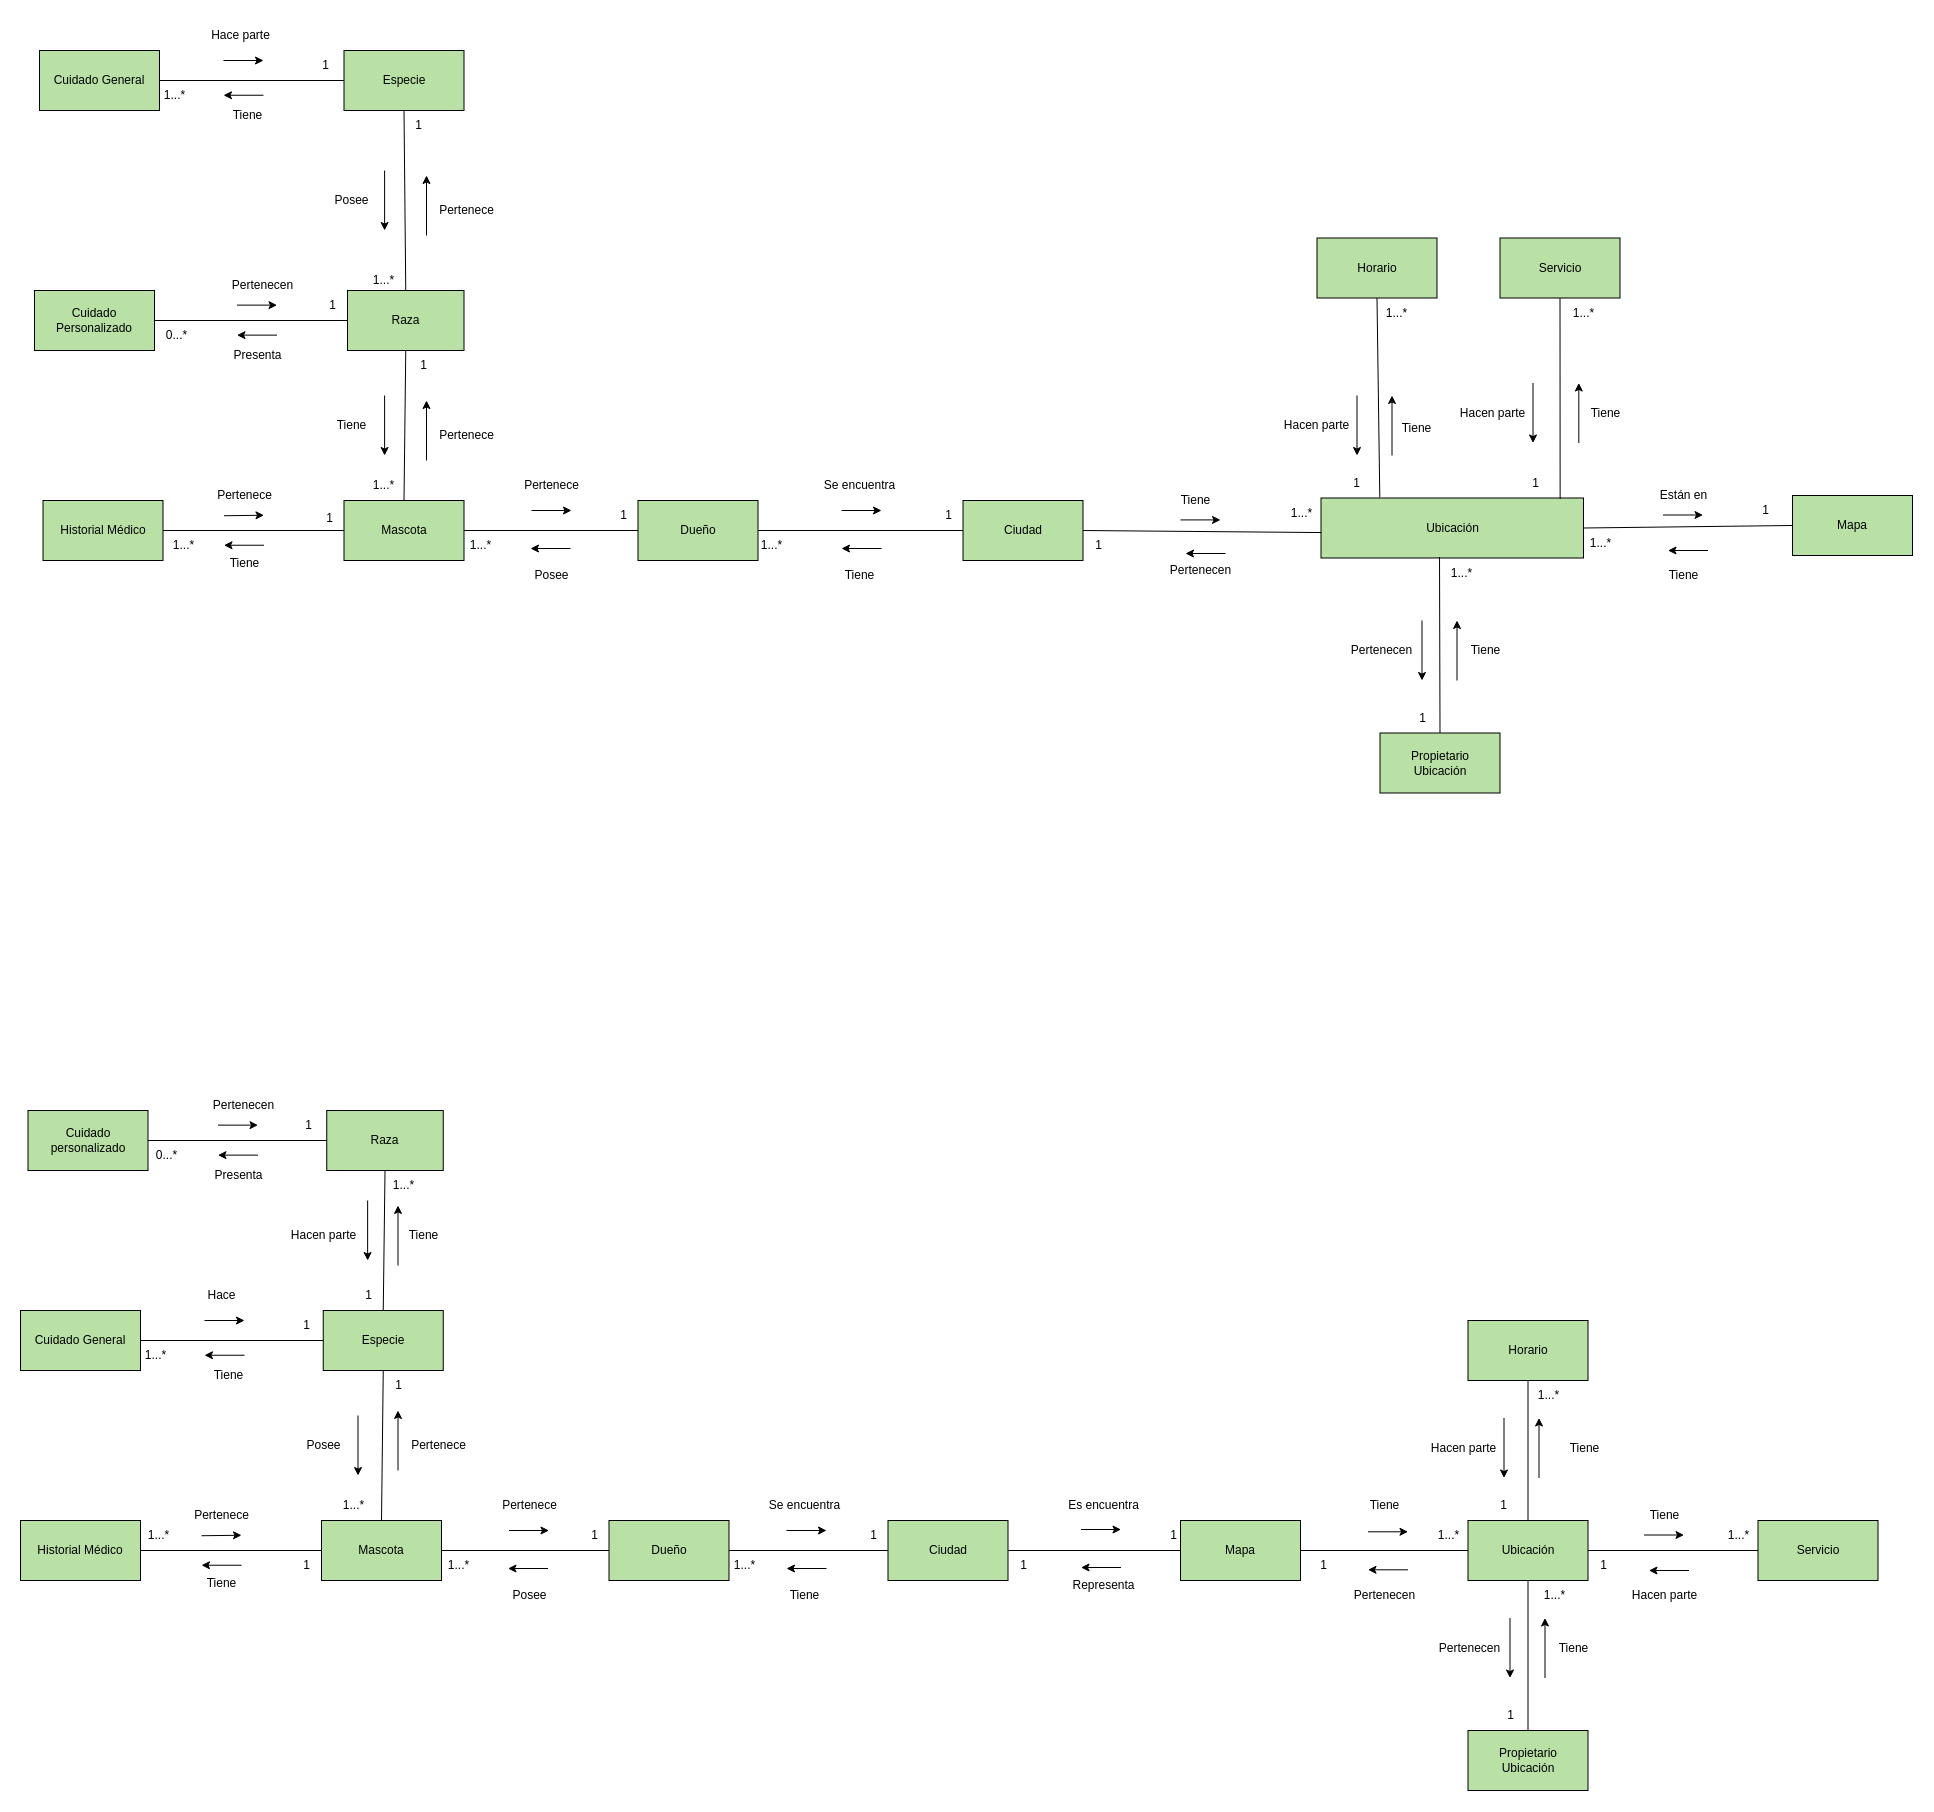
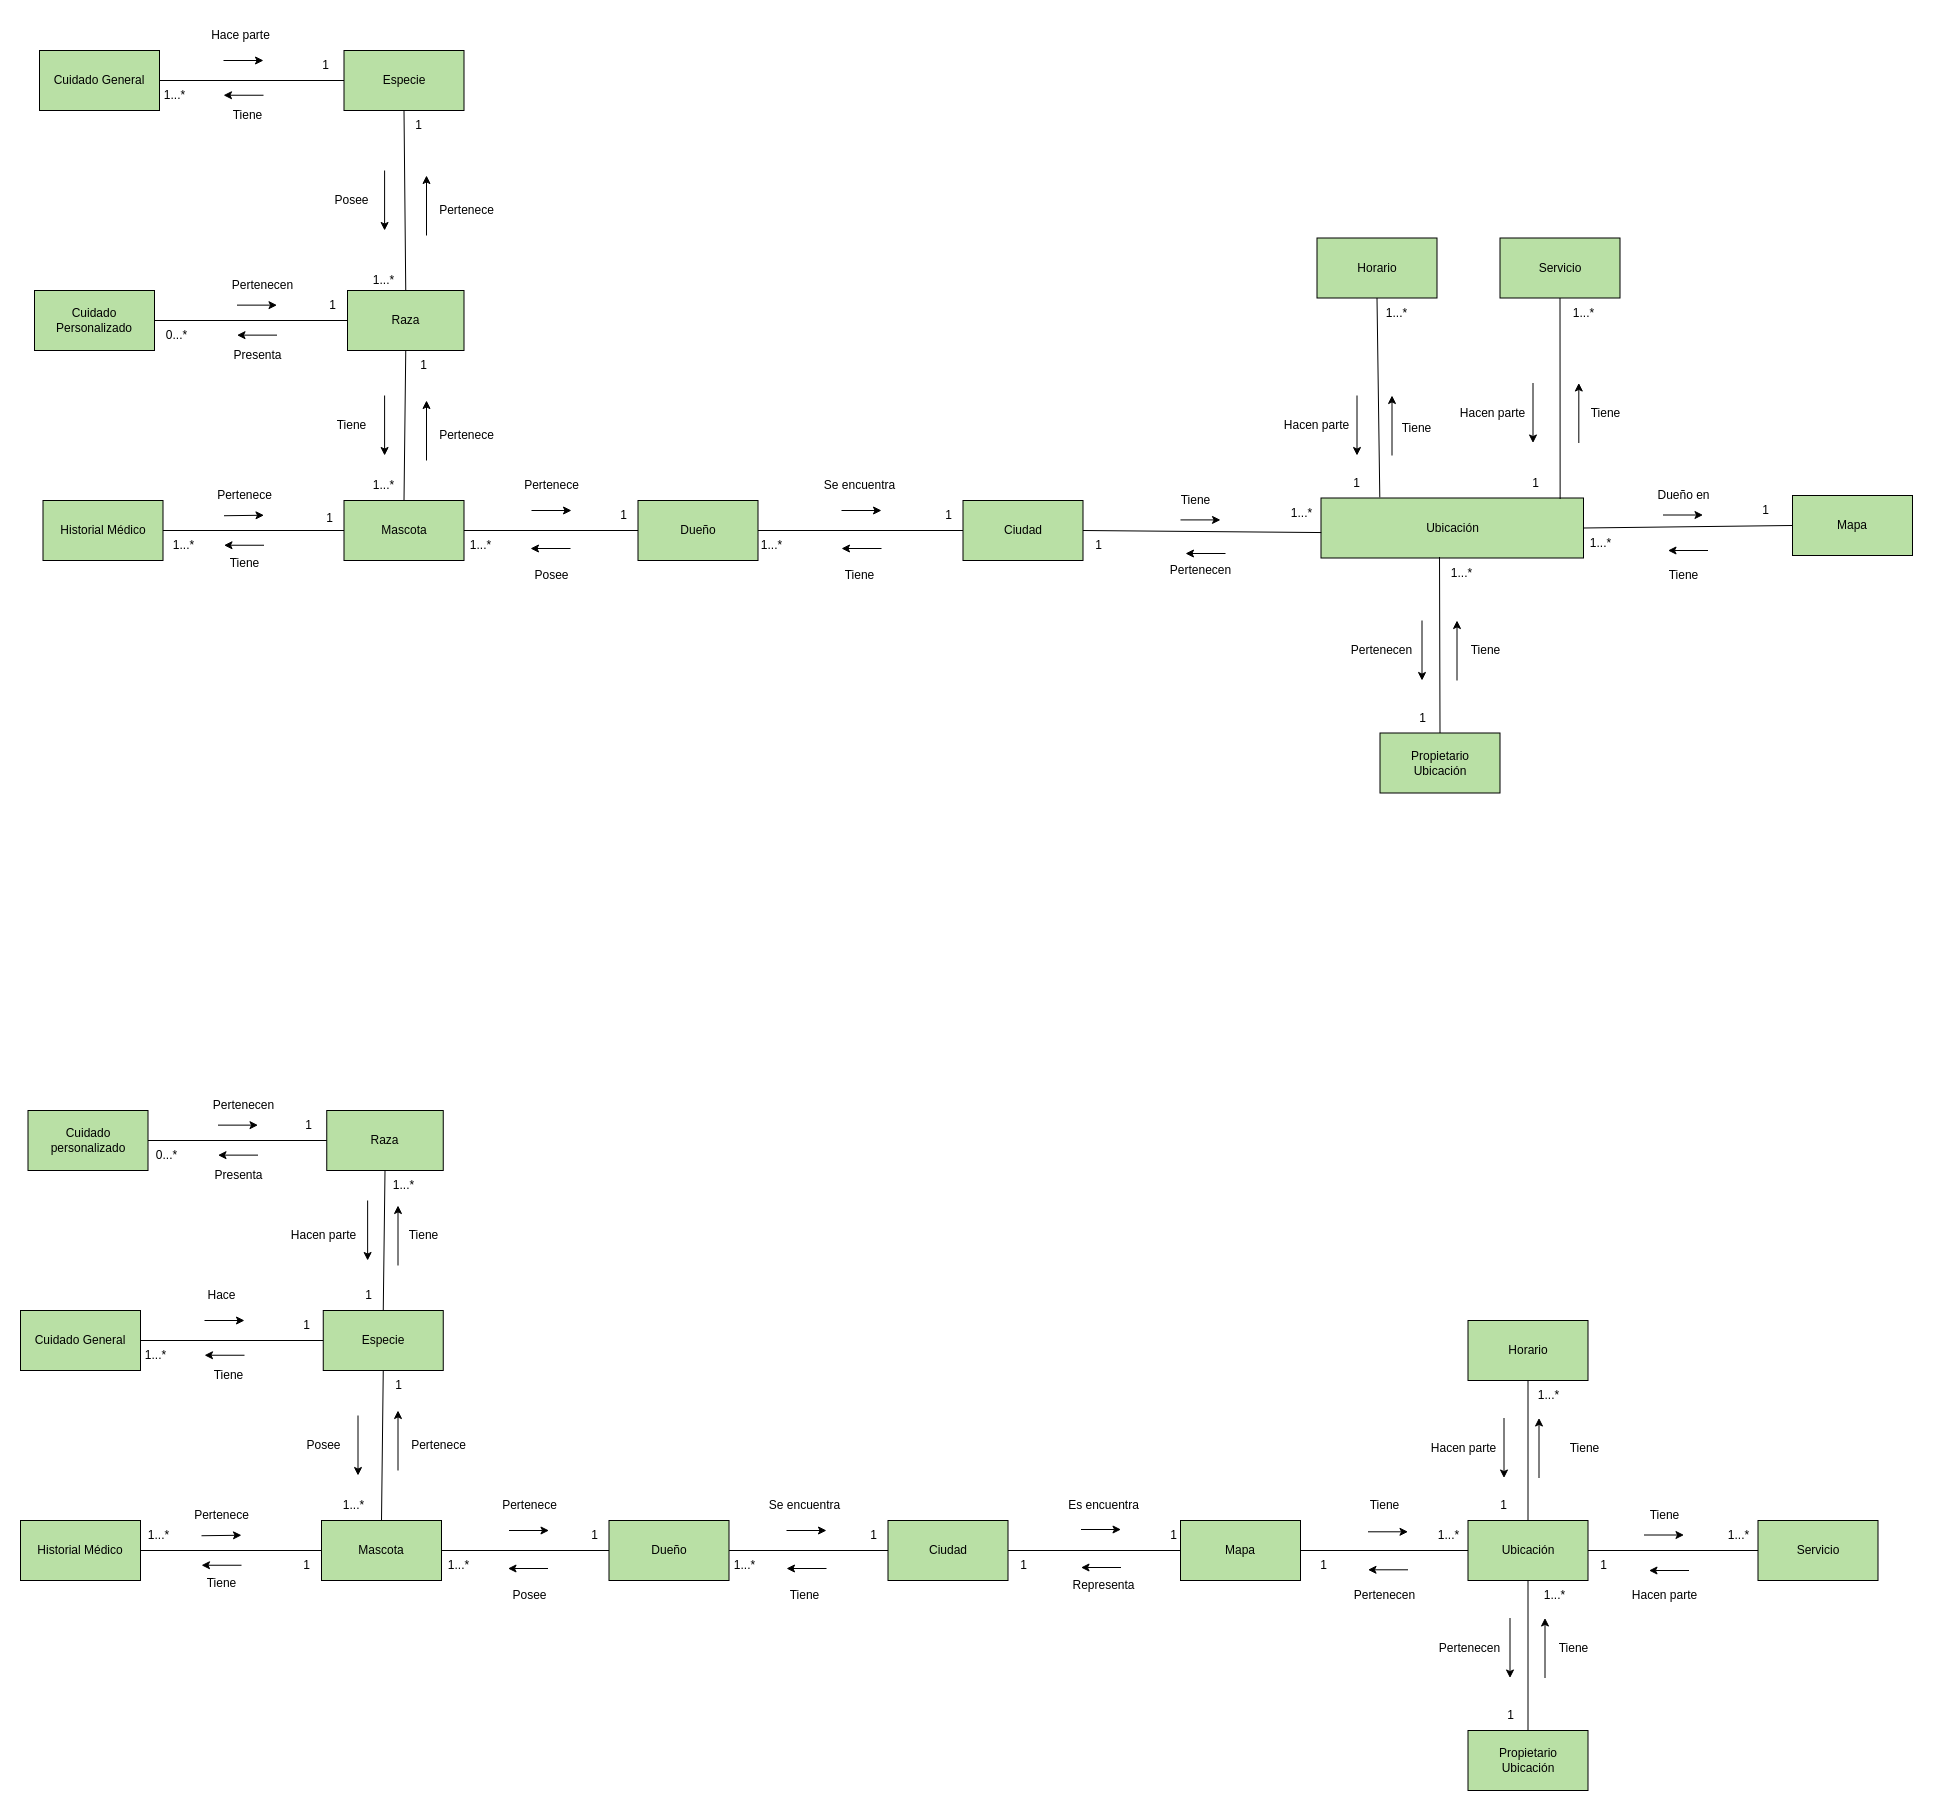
node "Están en": label "Están en" -> "Dueño en"
